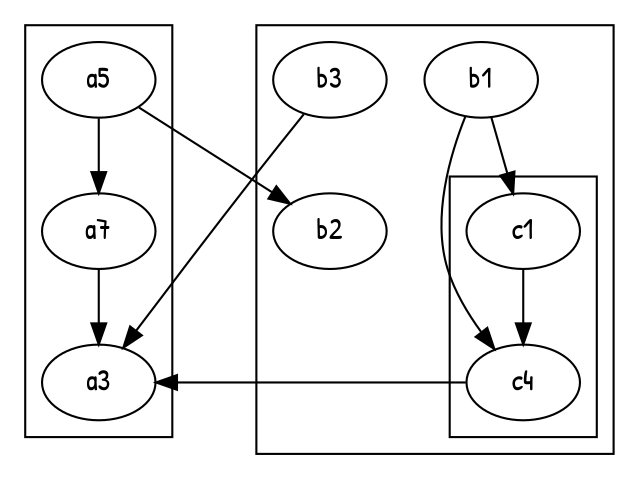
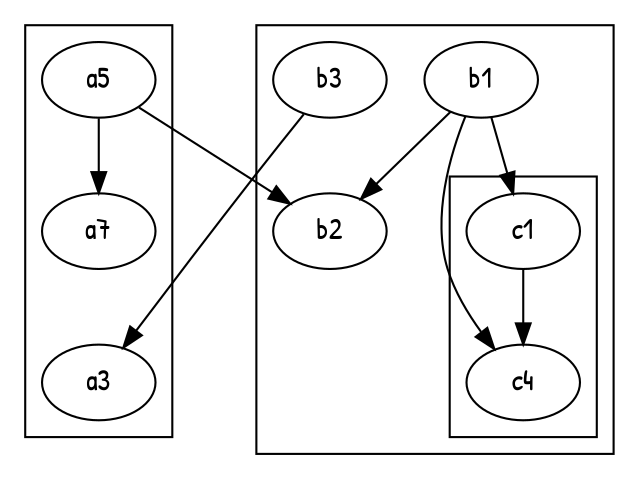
edge "b1" -> "b2": added
edge "a7" -> "a3": removed
edge "c4" -> "a3": removed
